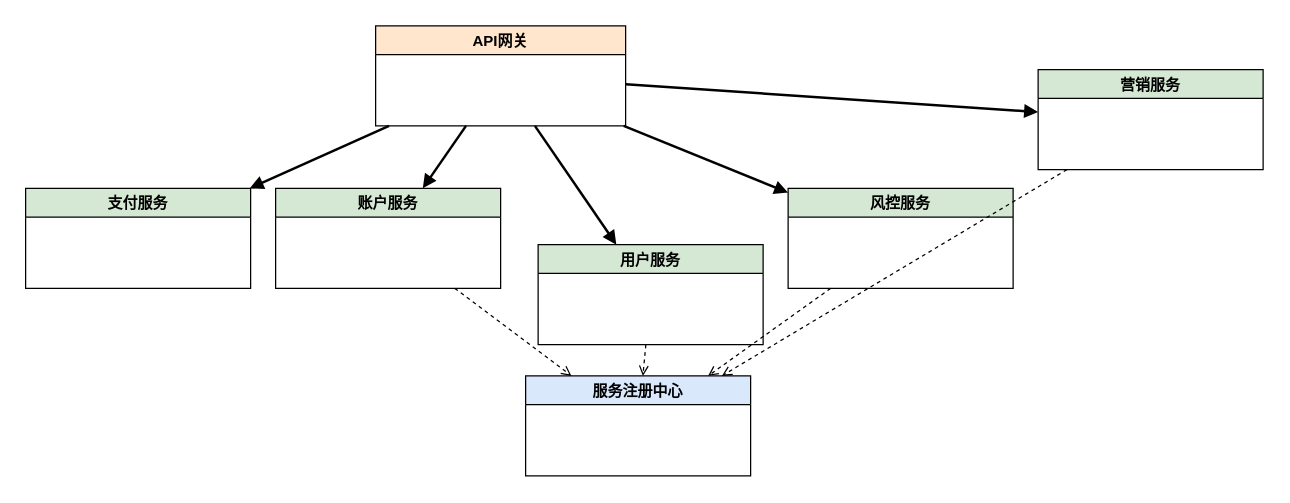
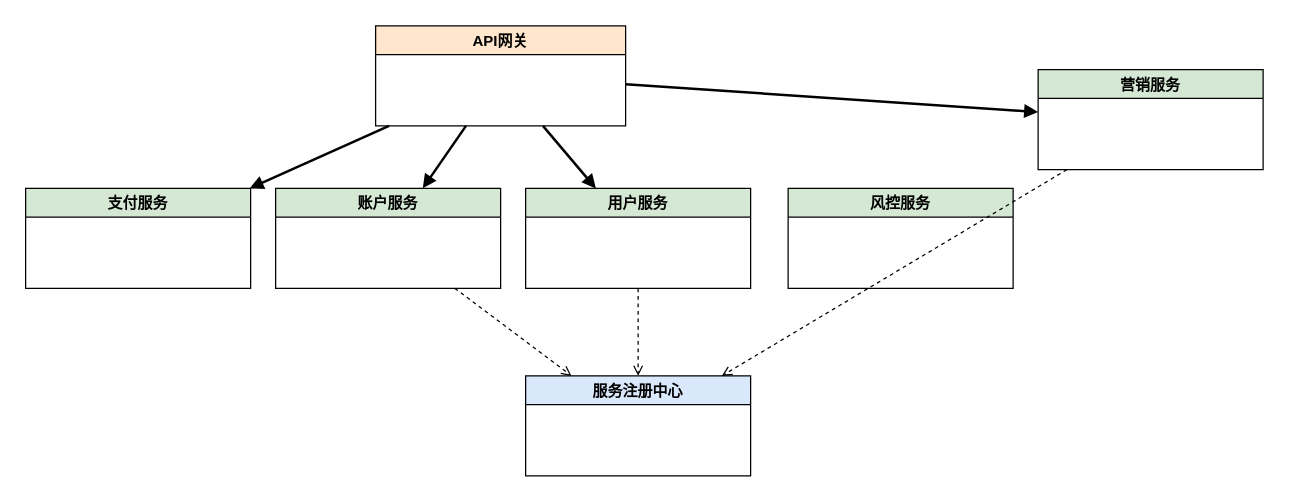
edge "API网关" -> "风控服务": removed
node "用户服务": moved (651, 294) -> (638, 238)
edge "风控服务" -> "服务注册中心": removed
